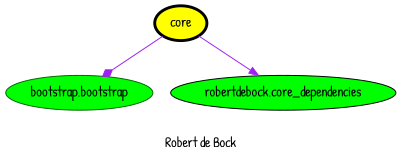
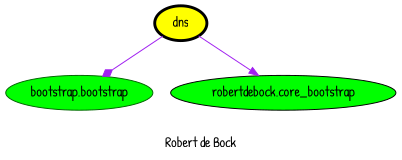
node "core": label "core" -> "dns"
node "robertdebock.core_dependencies": label "robertdebock.core_dependencies" -> "robertdebock.core_bootstrap"
